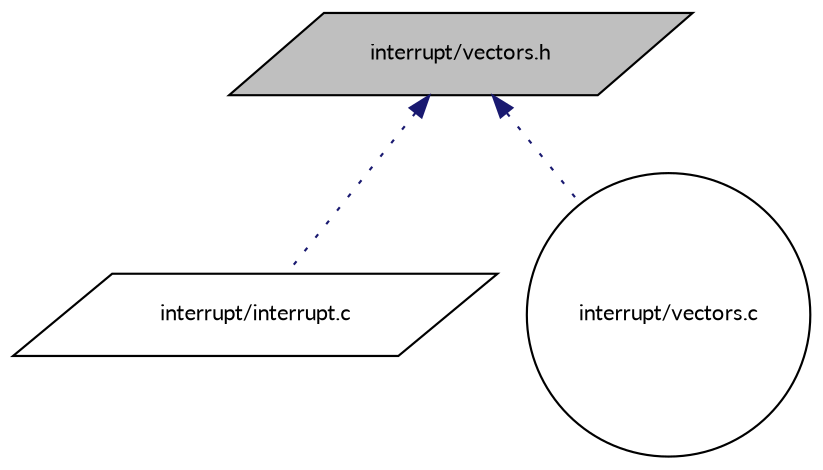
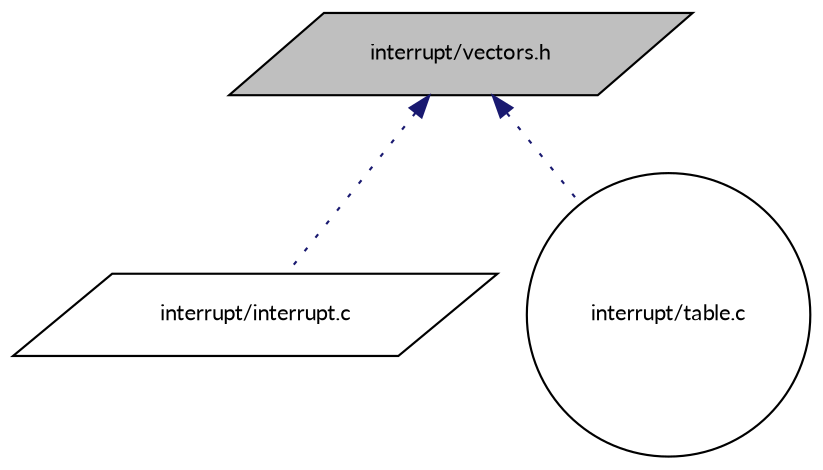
node "interrupt/vectors.c": label "interrupt/vectors.c" -> "interrupt/table.c"
